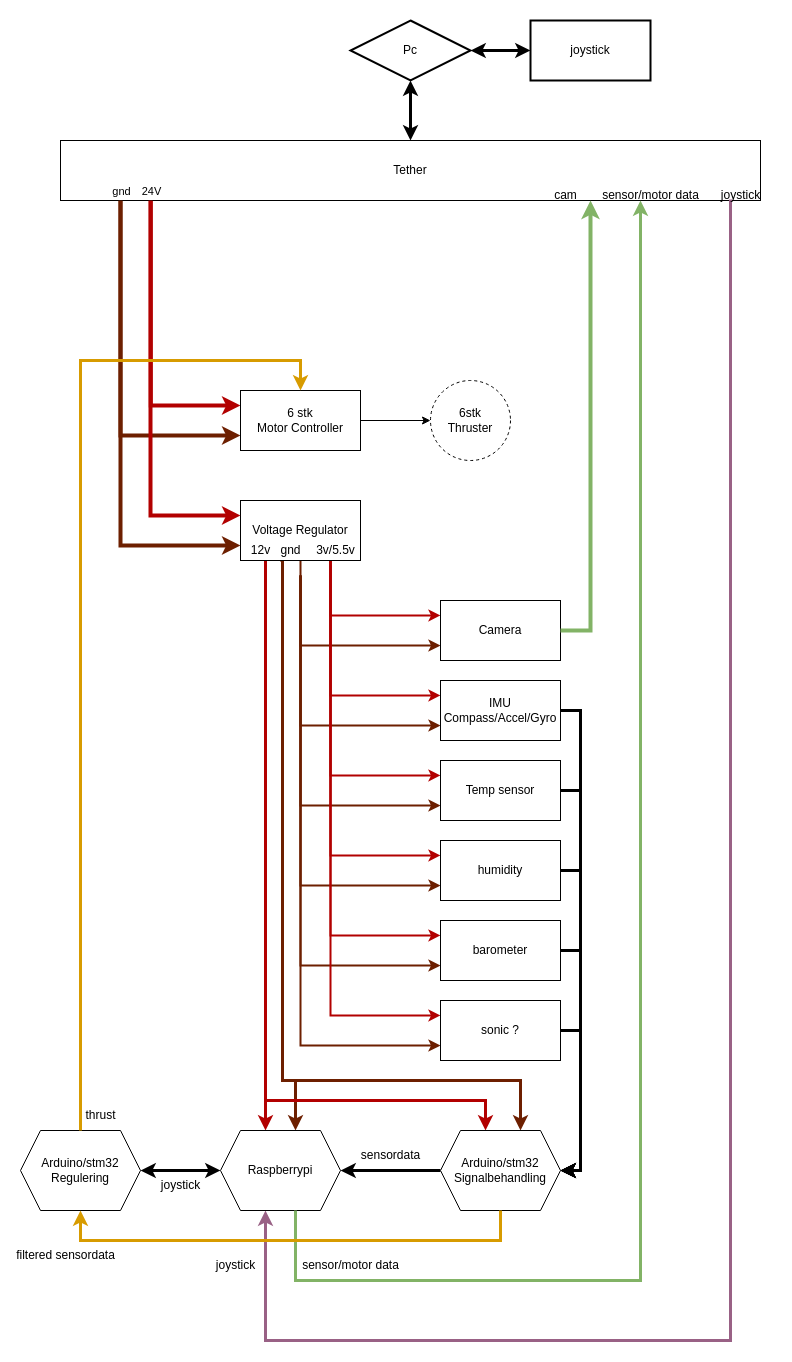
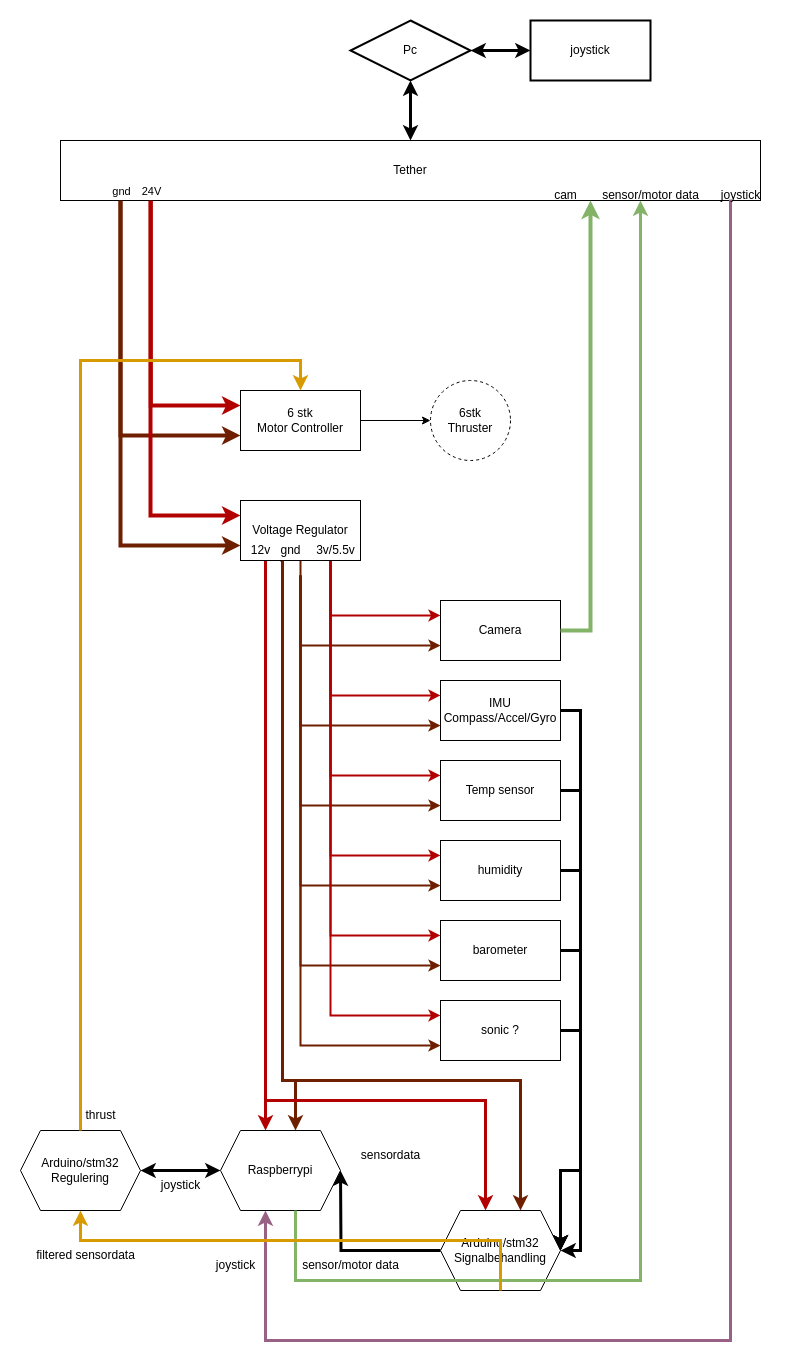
node "Arduino/stm32 Signalbehandling": moved (501, 1171) -> (501, 1251)
node "filtered sensordata": moved (66, 1256) -> (86, 1256)
